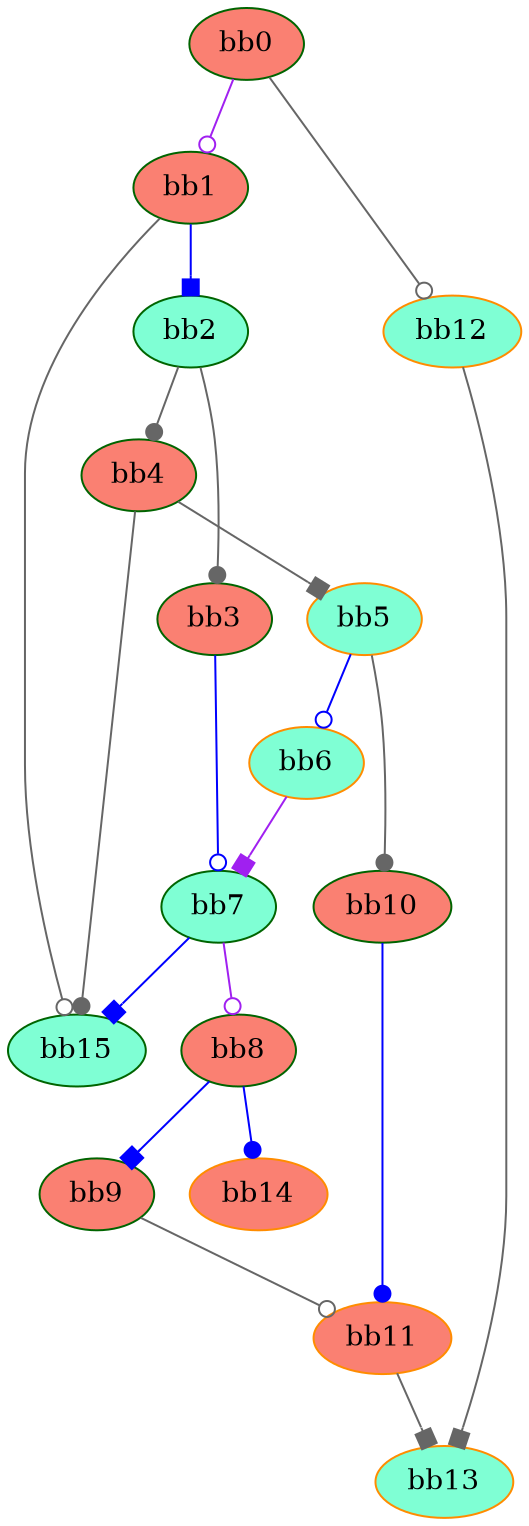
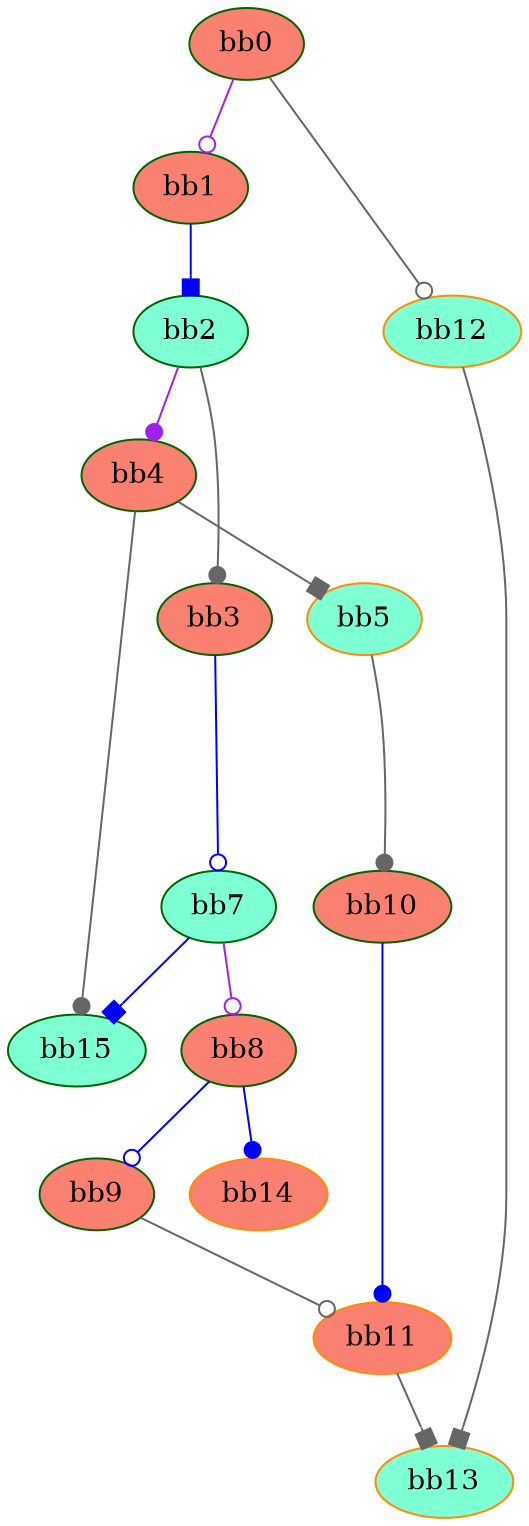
edge "bb2" -> "bb4": color gray40 -> purple
edge "bb1" -> "bb15": removed
node "bb6": removed
edge "bb8" -> "bb9": arrowhead box -> odot
